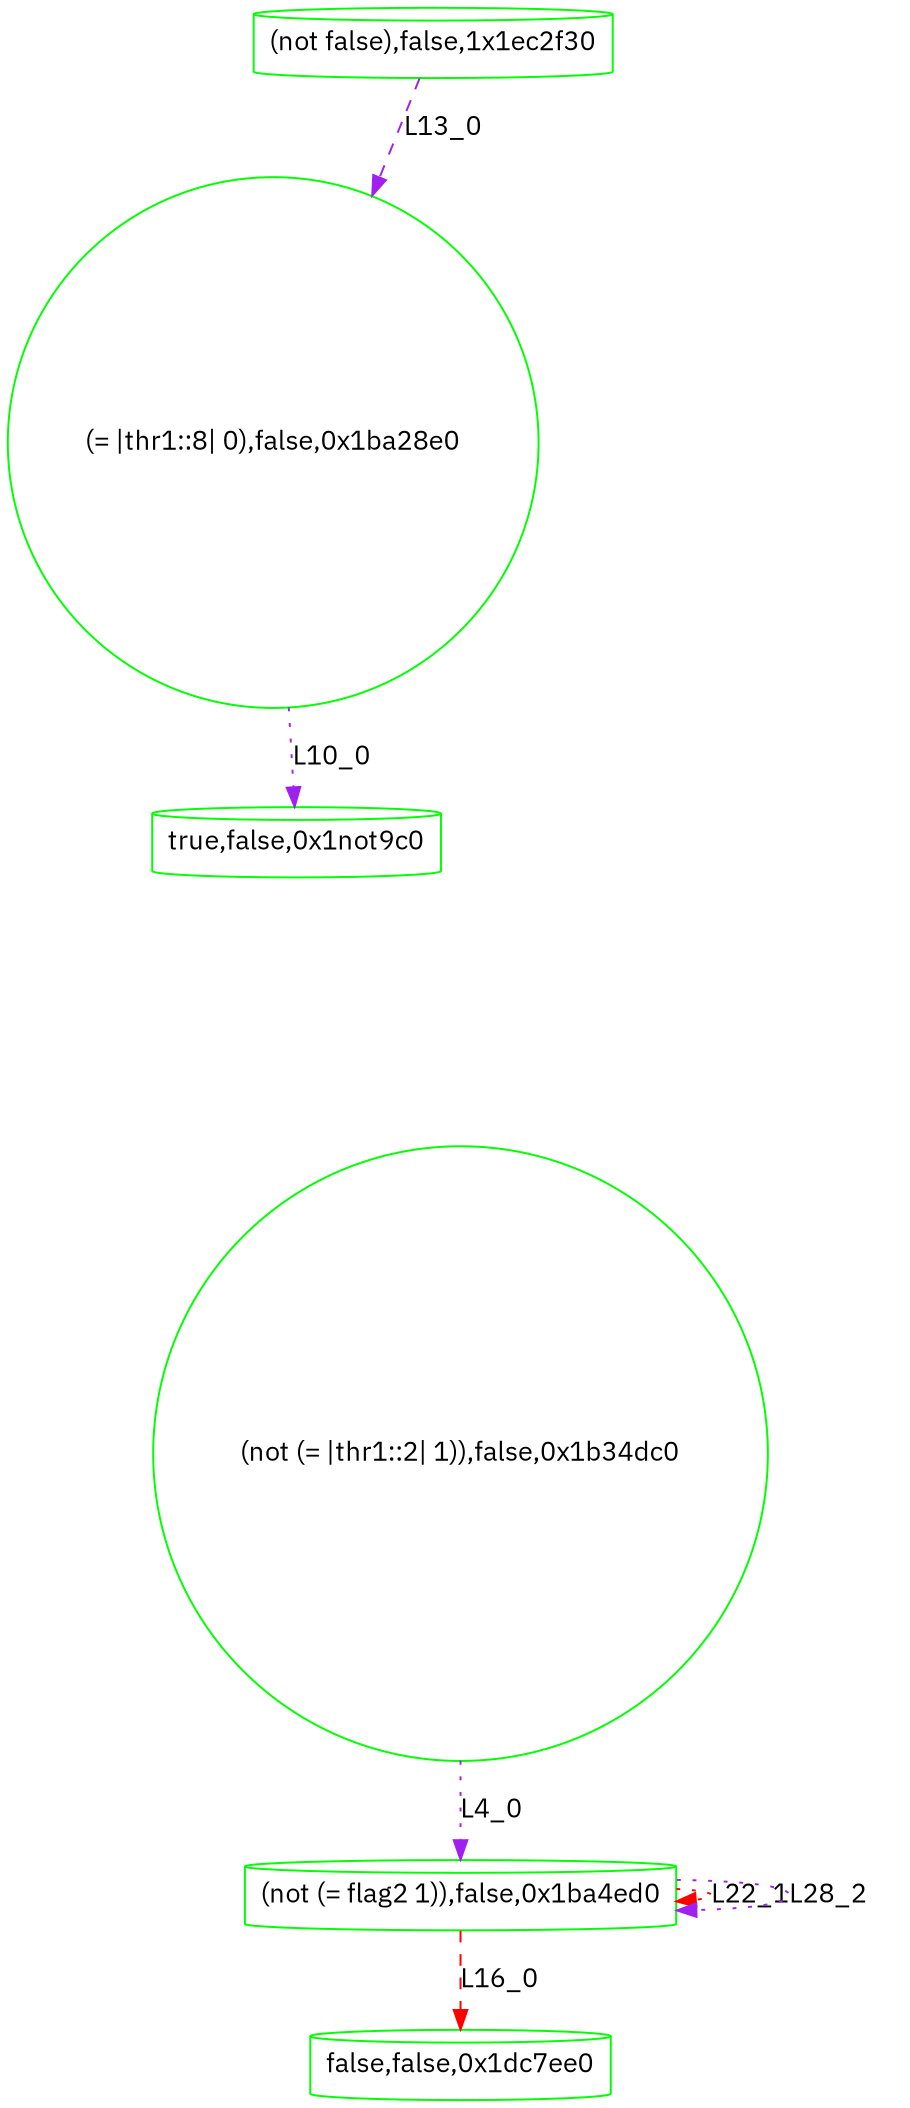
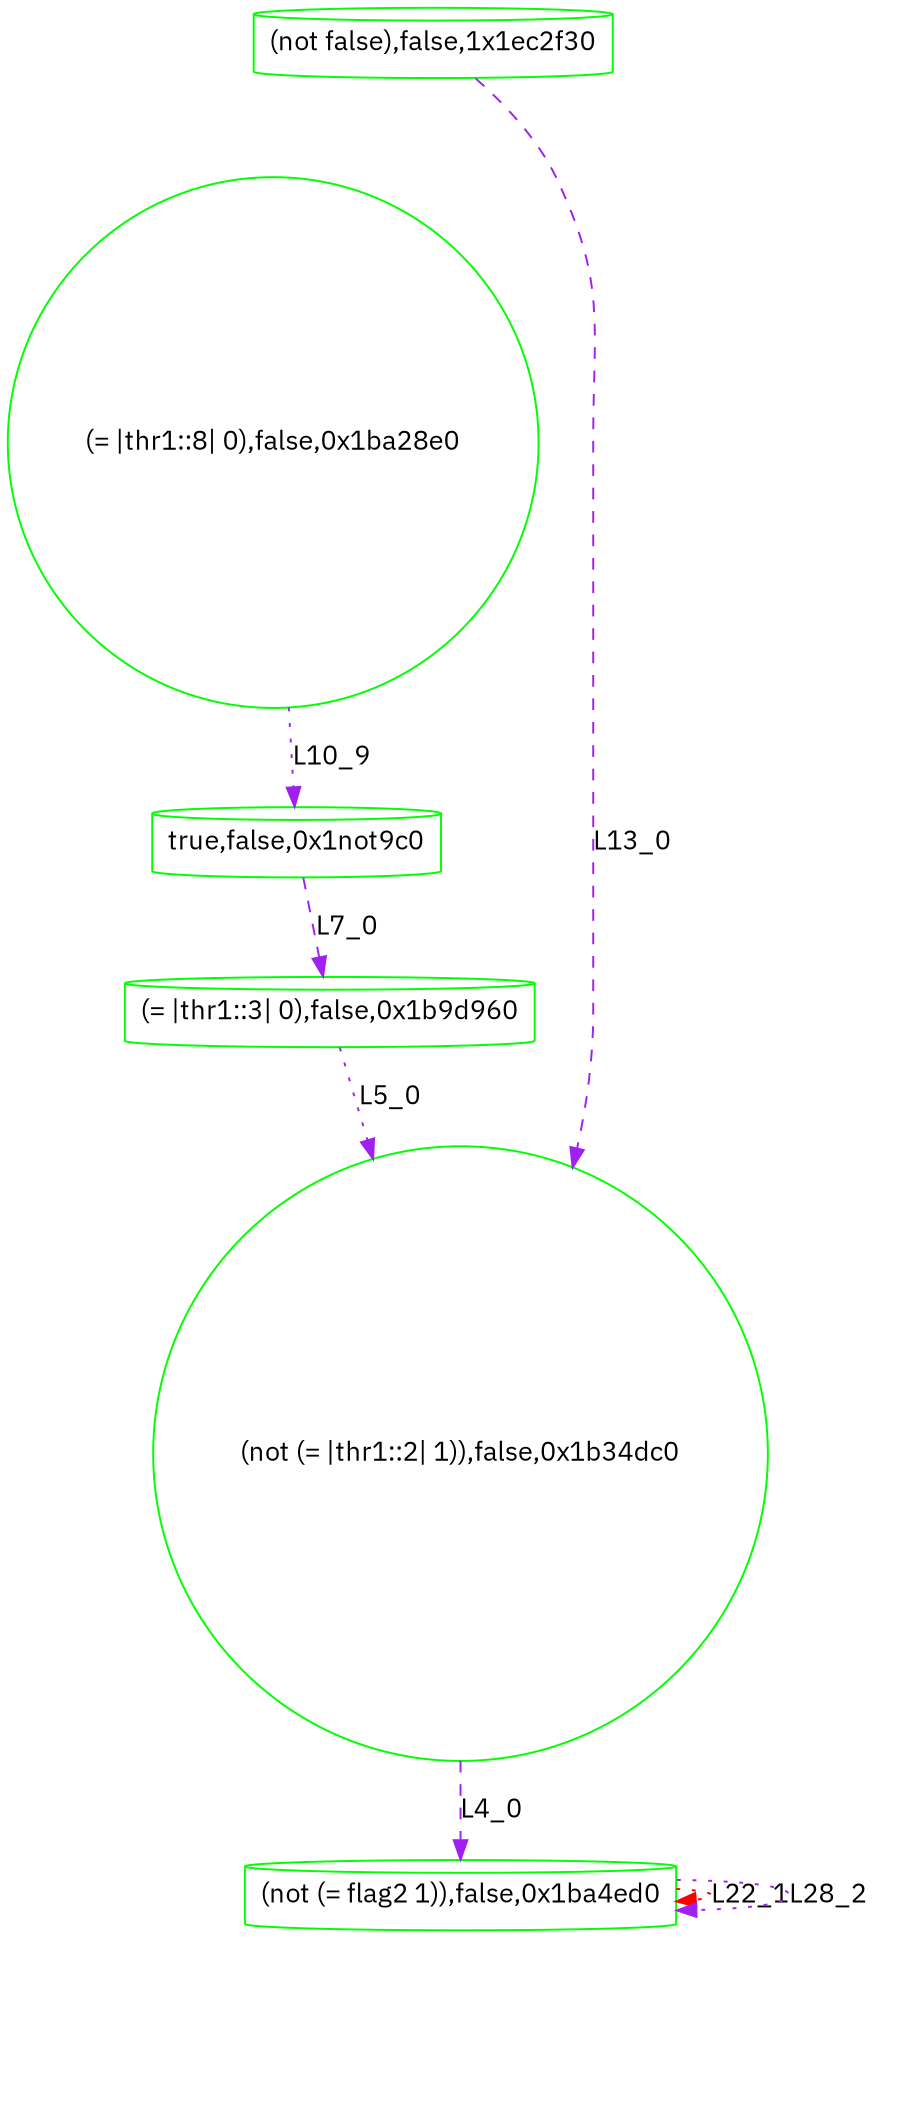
edge "(not false),false,1x1ec2f30" -> "(= |thr1::8| 0),false,0x1ba28e0": now "(not false),false,1x1ec2f30" -> "(not (= |thr1::2| 1)),false,0x1b34dc0"
edge "(= |thr1::8| 0),false,0x1ba28e0" -> "true,false,0x1not9c0": label "L10_0" -> "L10_9"
node "(= |thr1::3| 0),false,0x1b9d960": added
edge "(not (= |thr1::2| 1)),false,0x1b34dc0" -> "(not (= flag2 1)),false,0x1ba4ed0": style dotted -> dashed
node "false,false,0x1dc7ee0": removed
